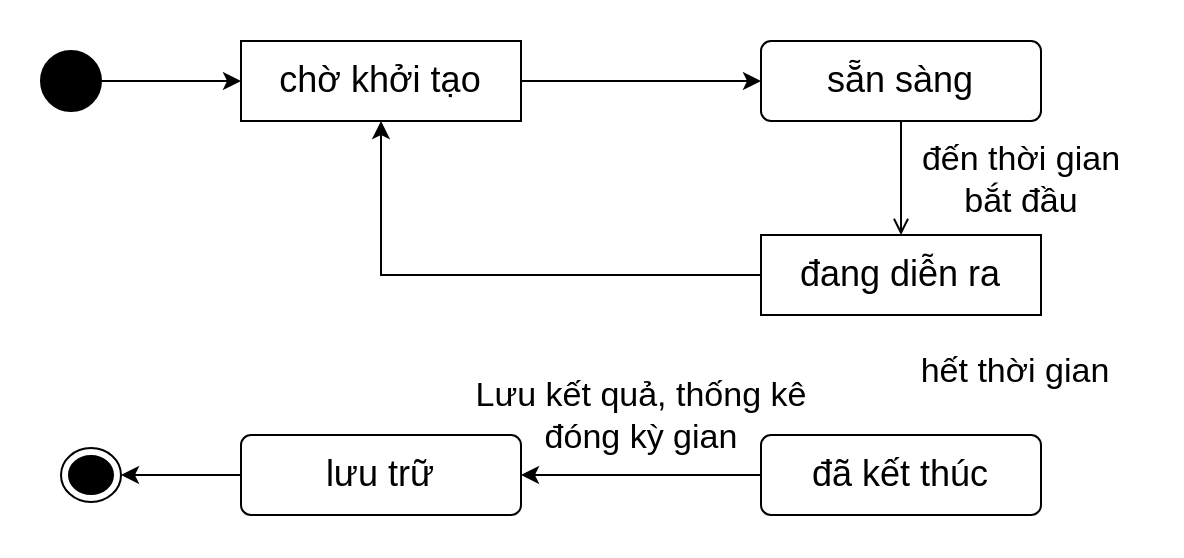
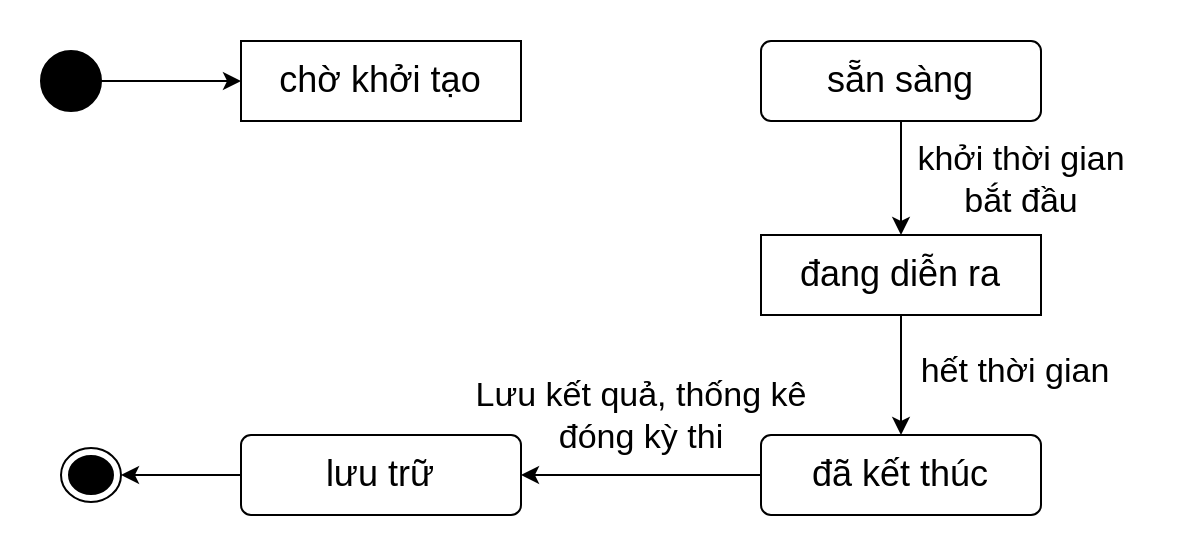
edge "chờ khởi tạo" -> "sẵn sàng": removed
node "đến thời gian bắt đầu": label "đến thời gian bắt đầu" -> "khởi thời gian bắt đầu"
edge "sẵn sàng" -> "đang diễn ra": arrowhead open -> classic
edge "đang diễn ra" -> "chờ khởi tạo": now "đang diễn ra" -> "đã kết thúc"
node "Lưu kết quả, thống kê đóng kỳ gian": label "Lưu kết quả, thống kê đóng kỳ gian" -> "Lưu kết quả, thống kê đóng kỳ thi"
